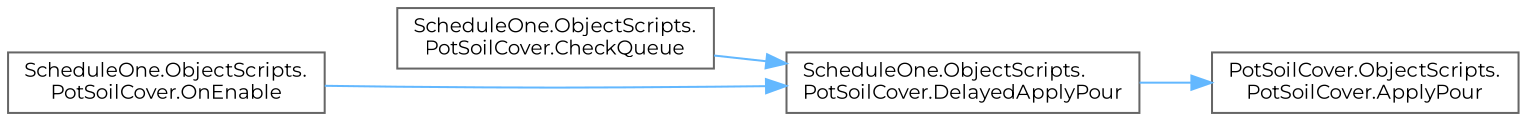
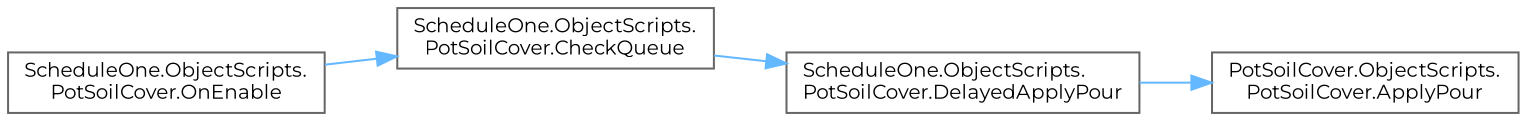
edge "ScheduleOne.ObjectScripts. PotSoilCover.OnEnable" -> "ScheduleOne.ObjectScripts. PotSoilCover.DelayedApplyPour": now "ScheduleOne.ObjectScripts. PotSoilCover.OnEnable" -> "ScheduleOne.ObjectScripts. PotSoilCover.CheckQueue"
